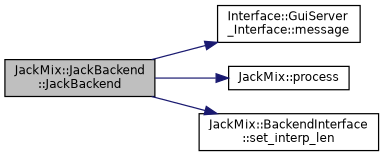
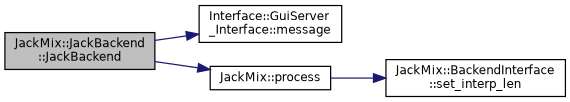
edge "JackMix::JackBackend ::JackBackend" -> "JackMix::BackendInterface ::set_interp_len": now "JackMix::process" -> "JackMix::BackendInterface ::set_interp_len"
